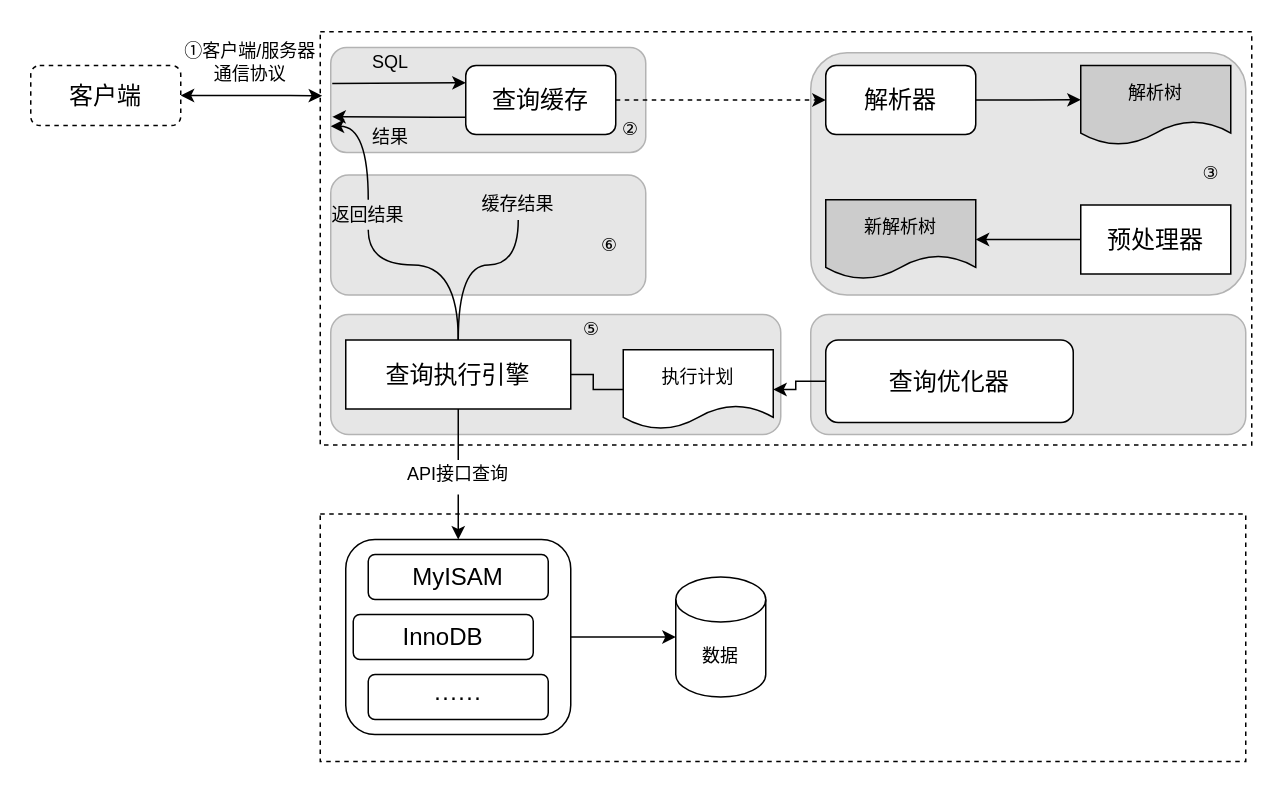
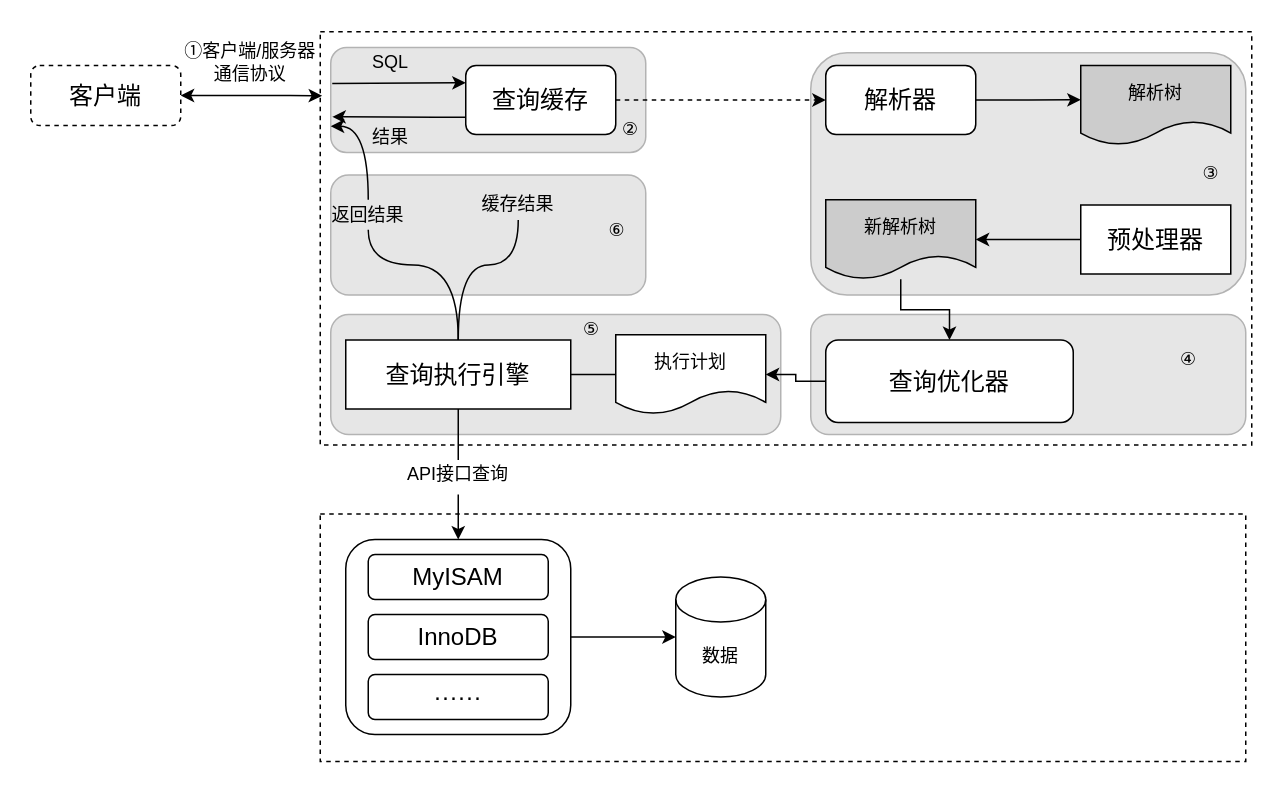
node "⑥": moved (610, 245) -> (617, 230)
edge "新解析树" -> "查询优化器": added
node "④": added
node "执行计划": moved (698, 389) -> (691, 374)
node "InnoDB": moved (443, 637) -> (458, 637)
